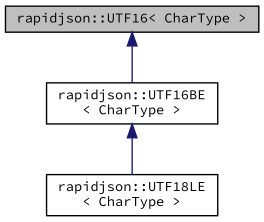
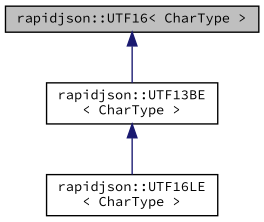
node "rapidjson::UTF16BE < CharType >": label "rapidjson::UTF16BE < CharType >" -> "rapidjson::UTF13BE < CharType >"
node "rapidjson::UTF18LE < CharType >": label "rapidjson::UTF18LE < CharType >" -> "rapidjson::UTF16LE < CharType >"
